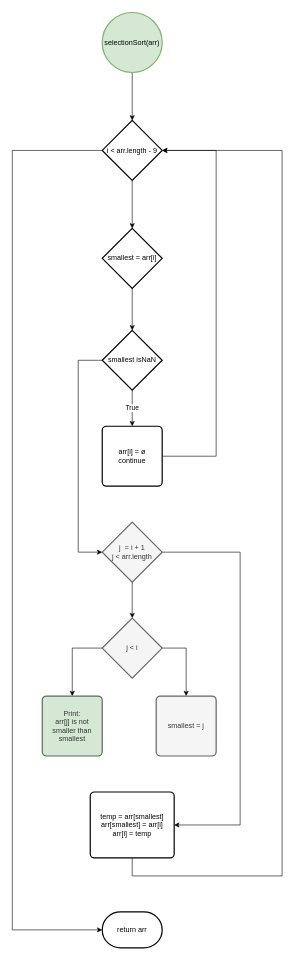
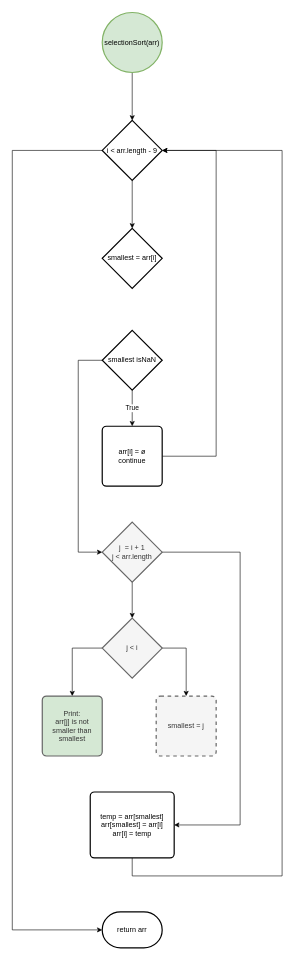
edge "smallest = arr[i]" -> "smallest isNaN": removed
node "smallest = j": style solid -> dashed
